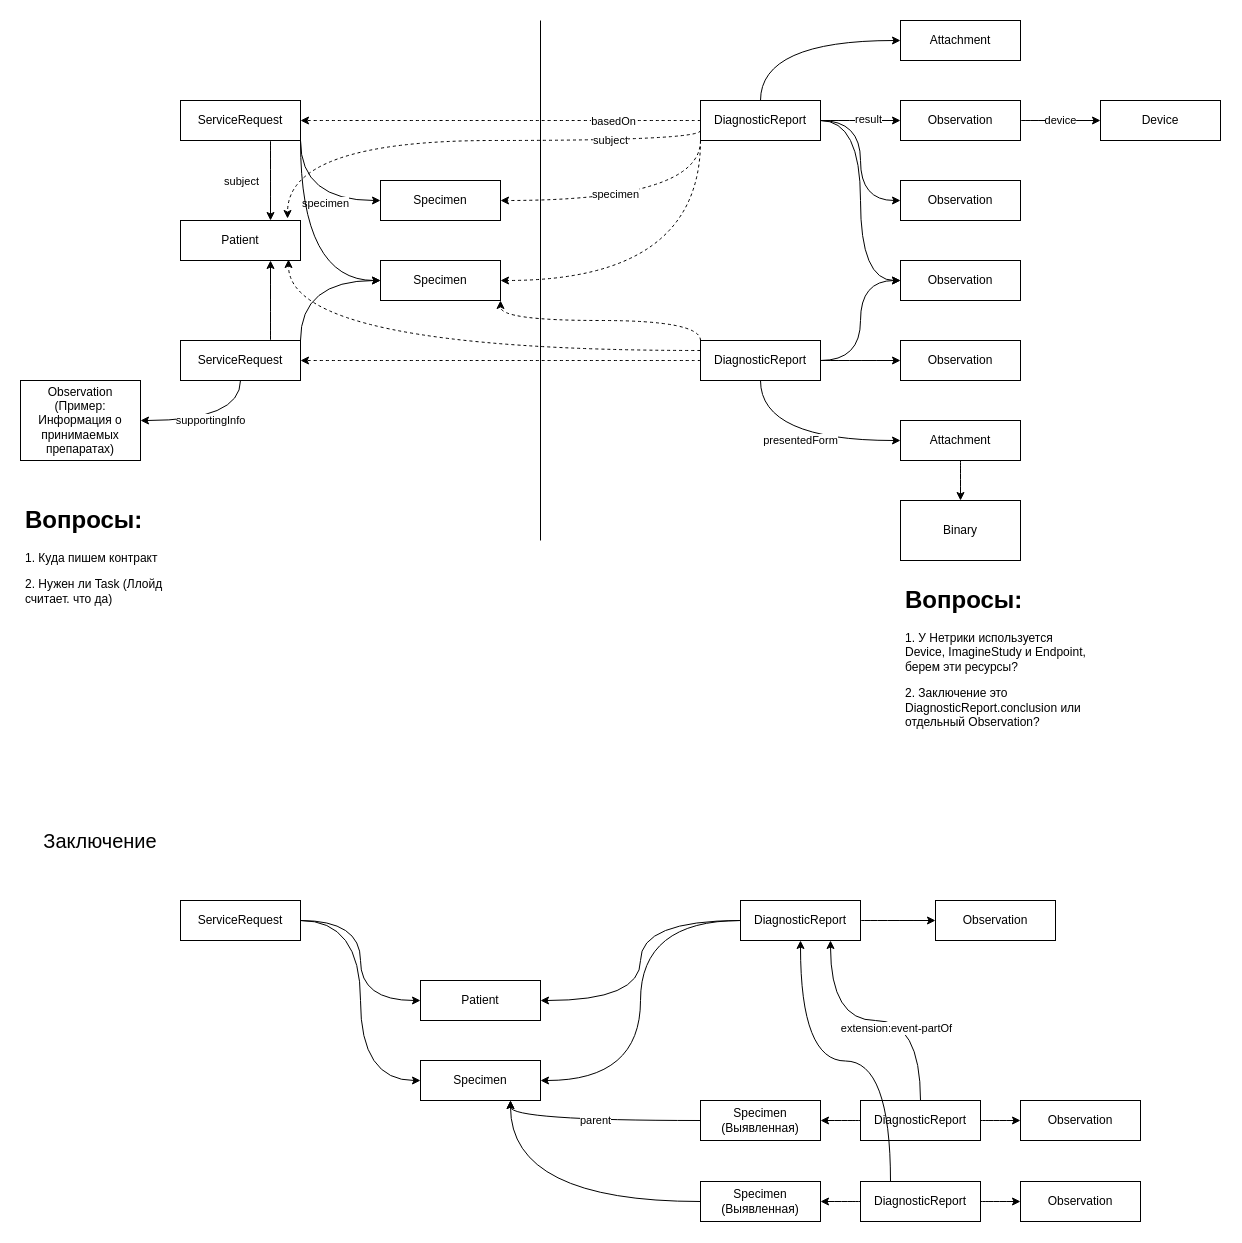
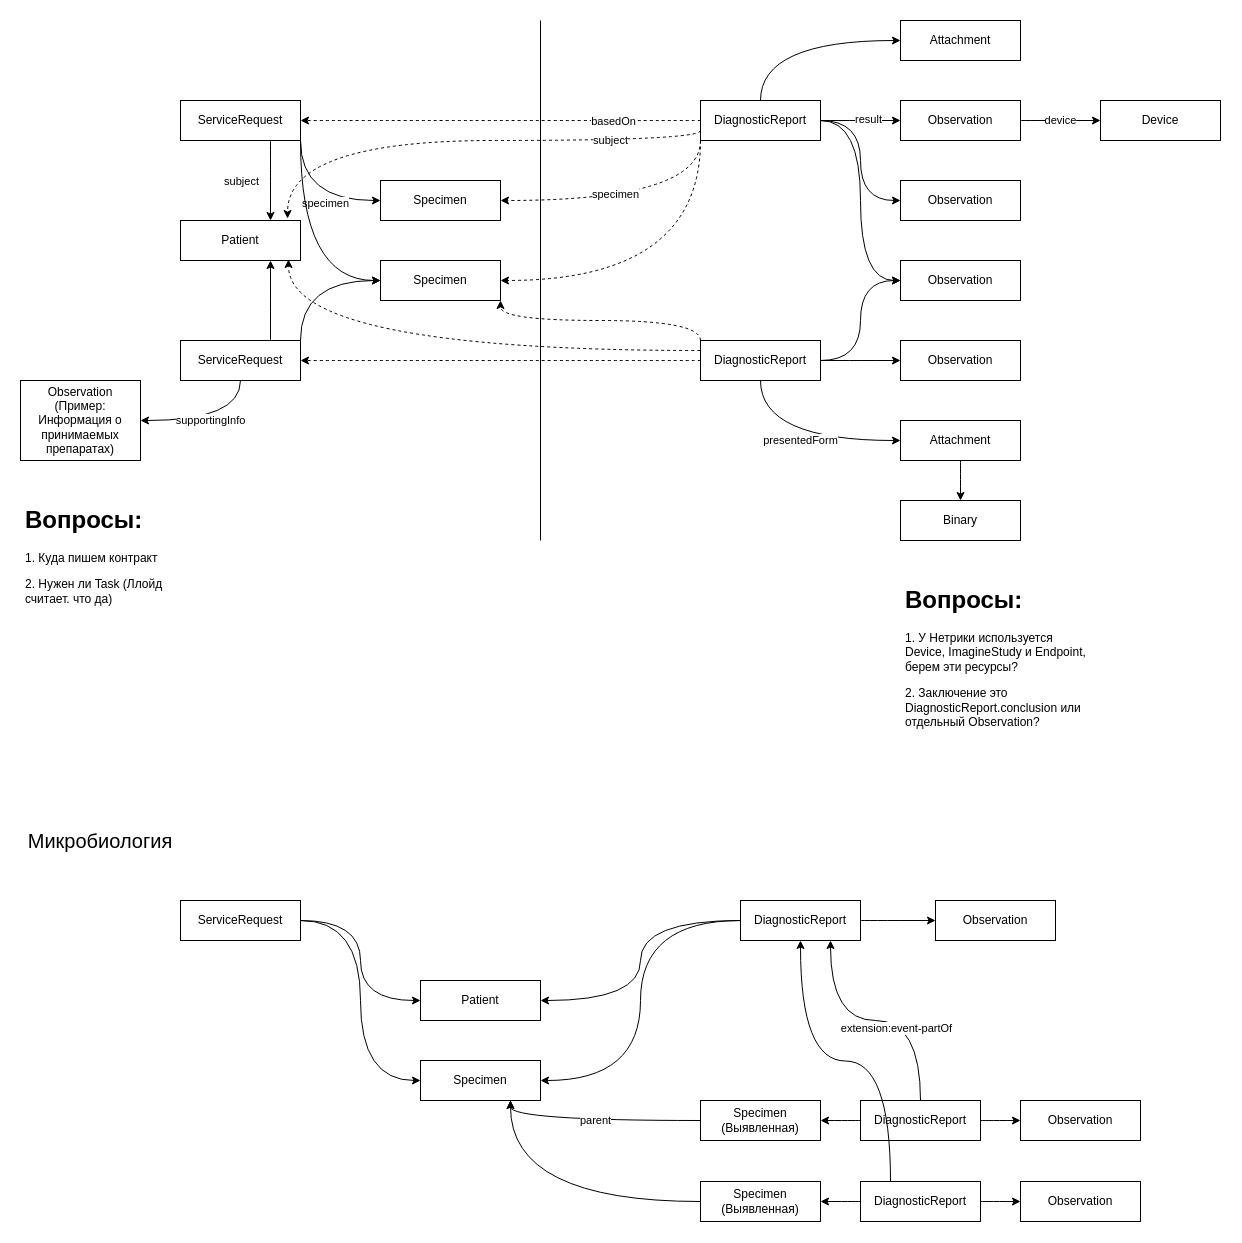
node "Binary": size 120x60 -> 120x40
node "Заключение": label "Заключение" -> "Микробиология"
